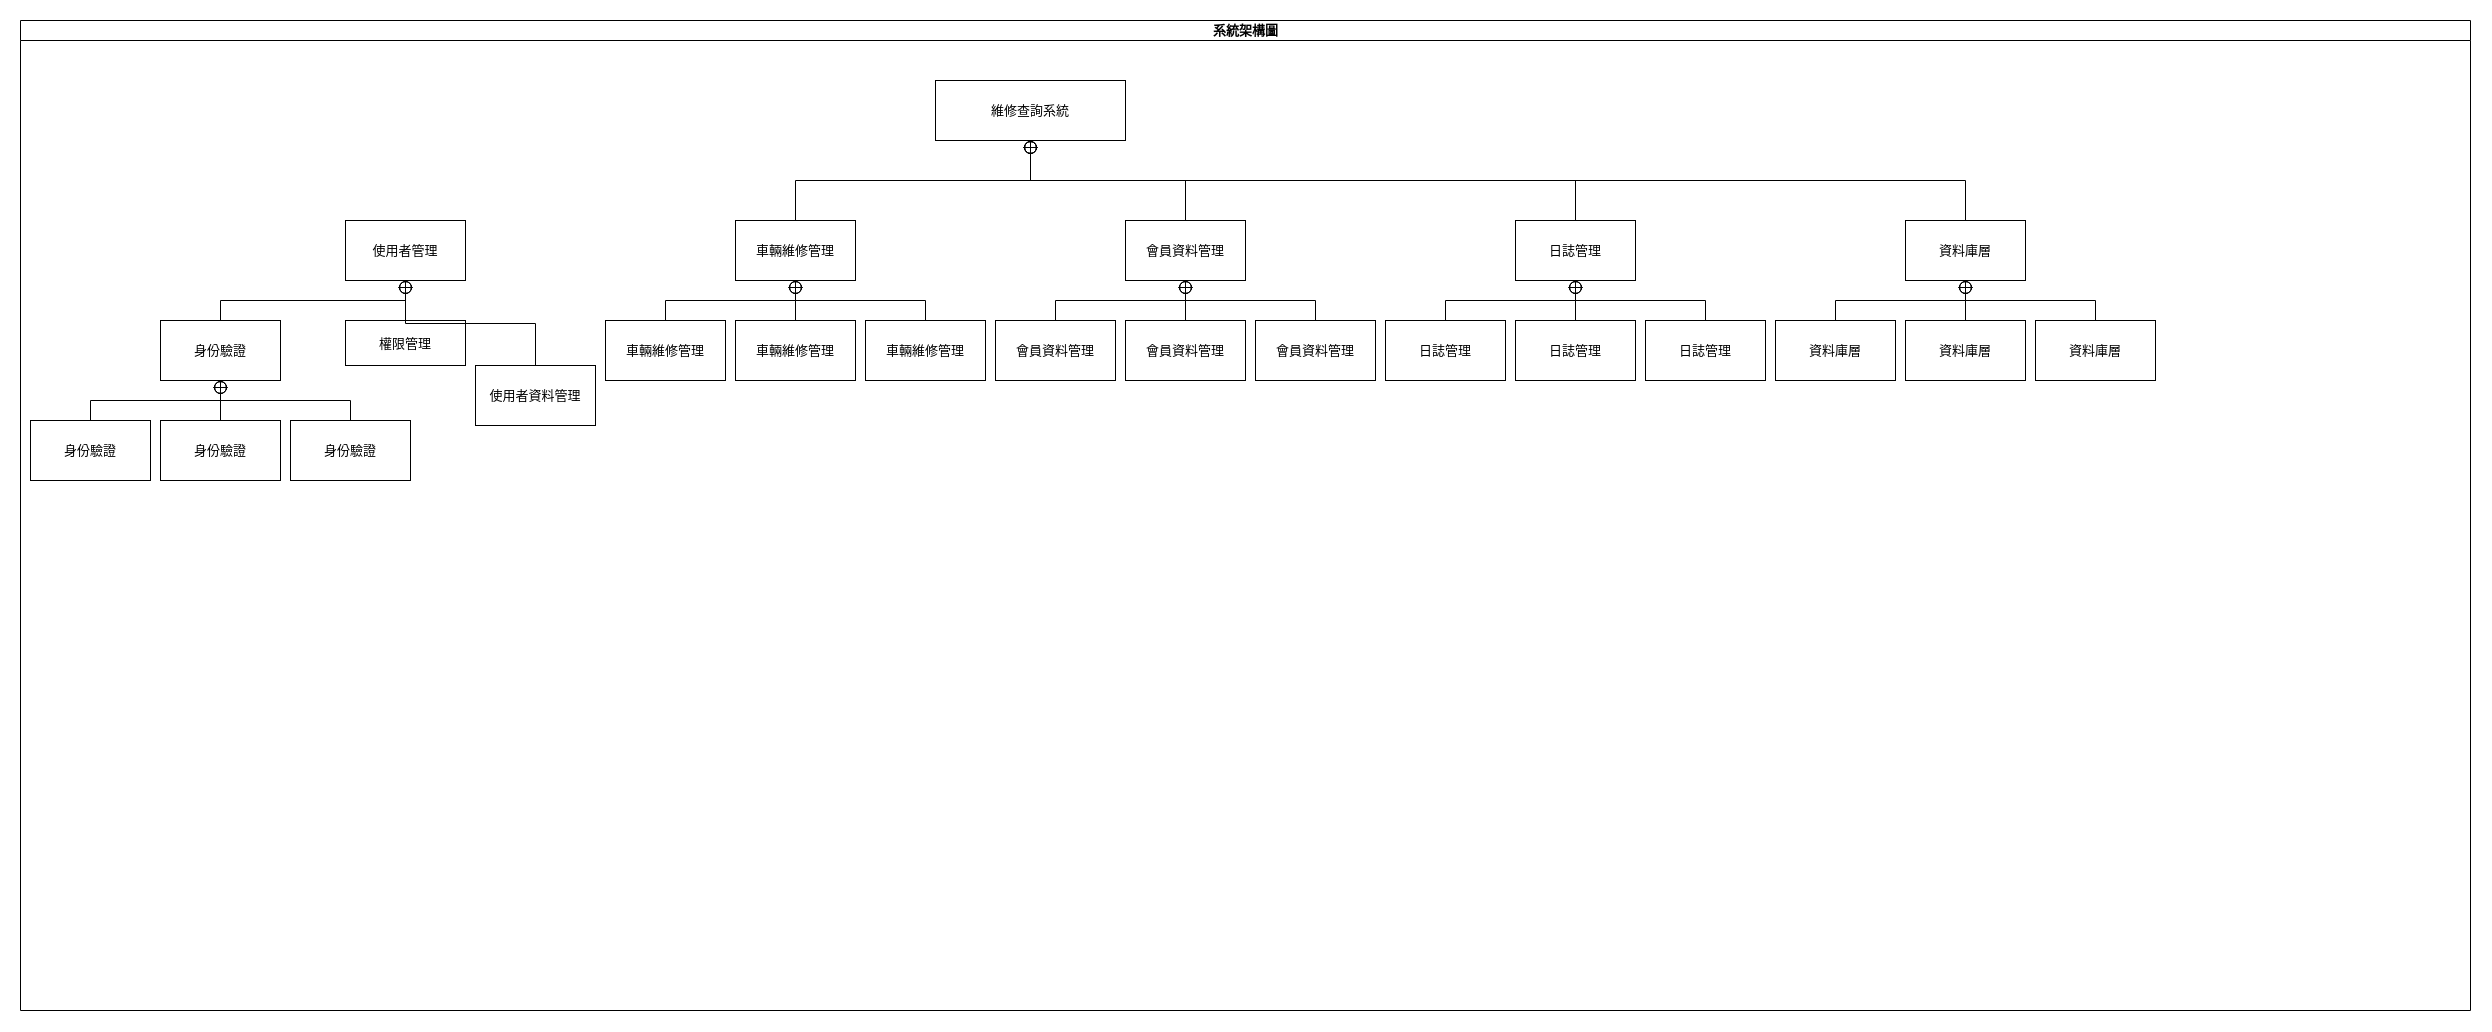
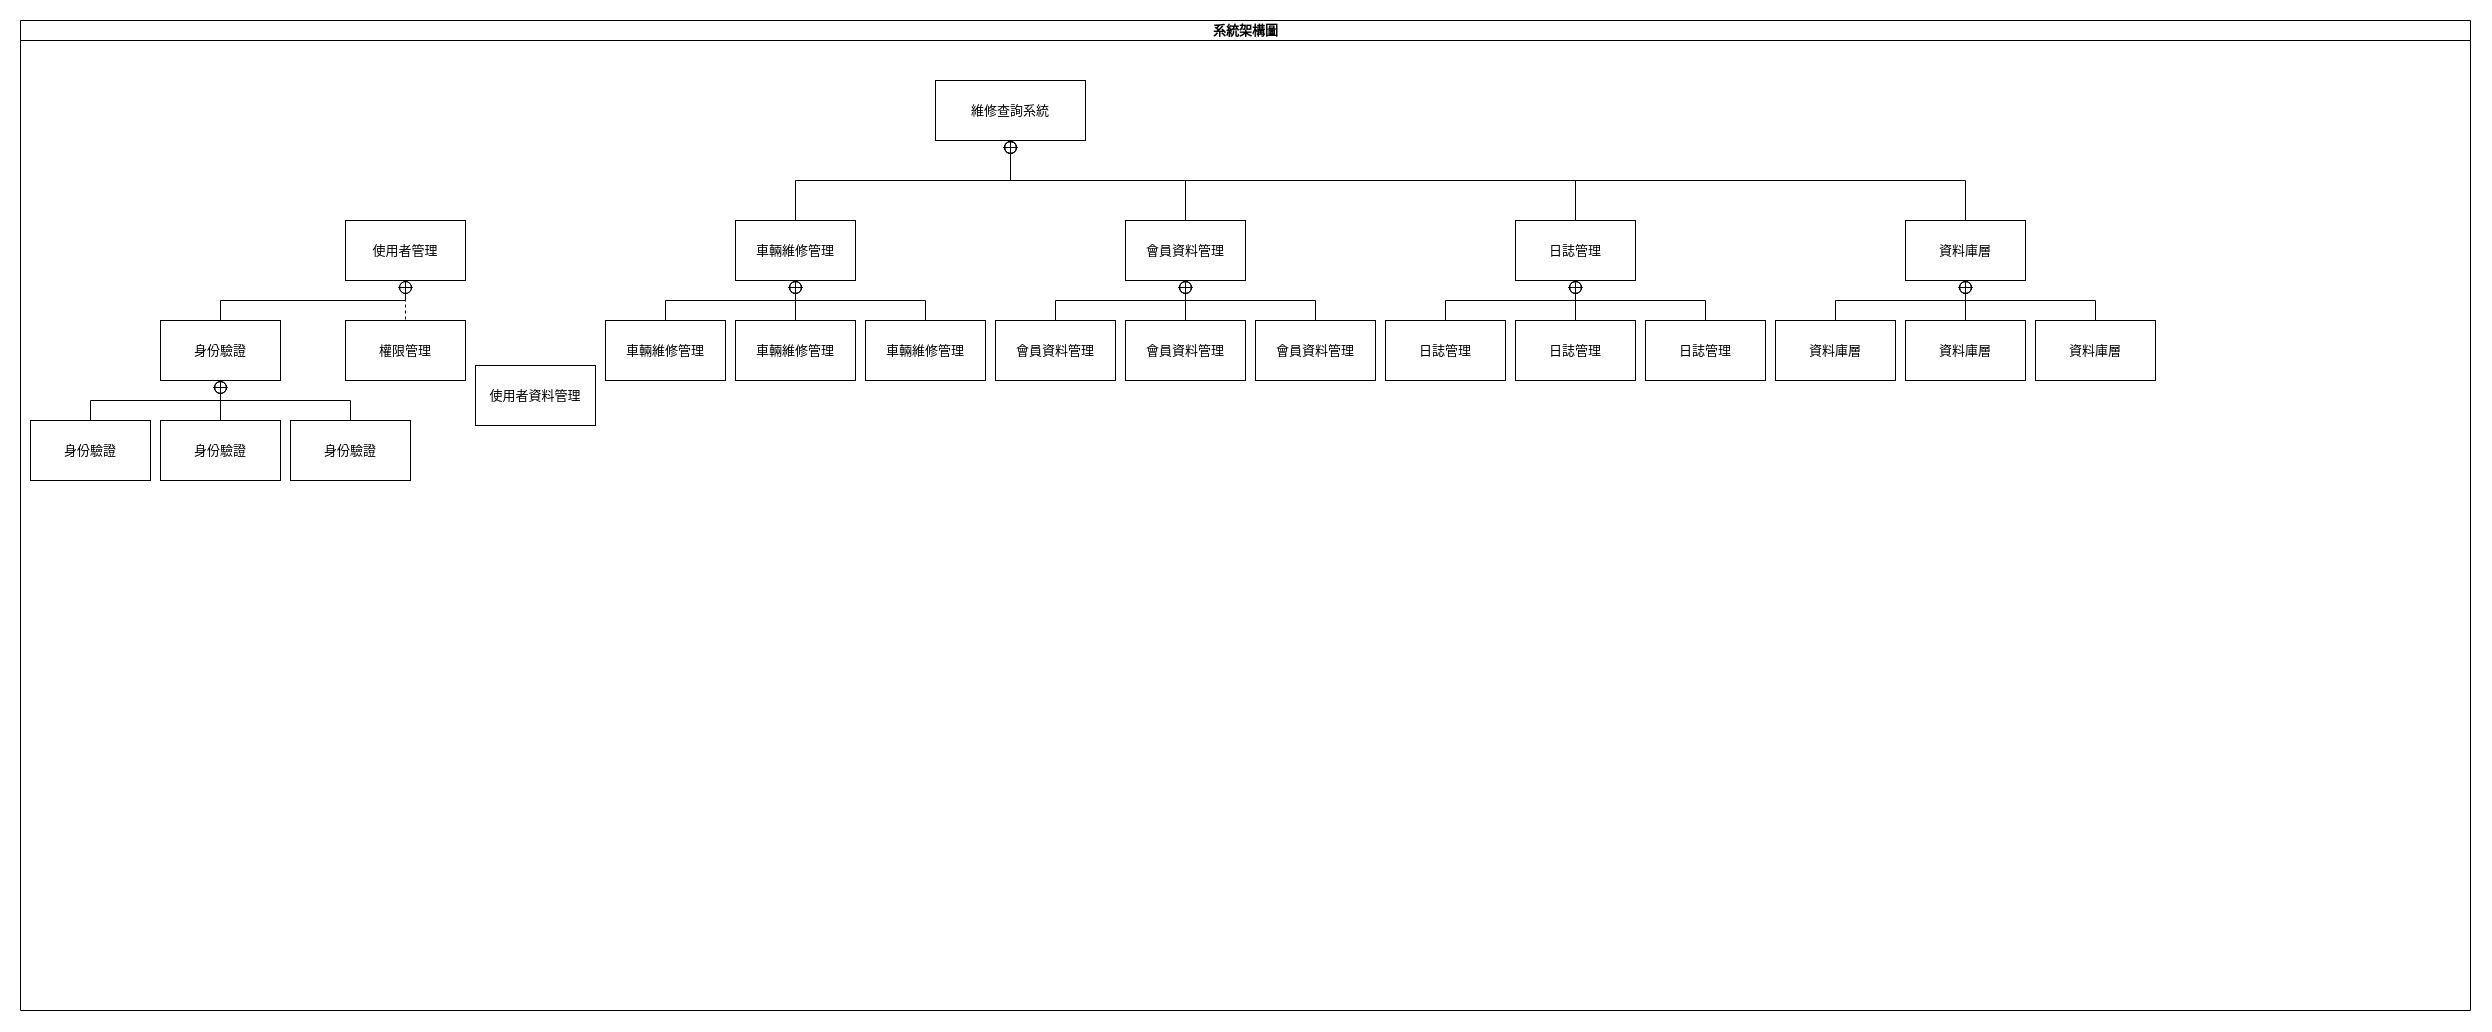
node "維修查詢系統": size 190x60 -> 150x60
edge "使用者資料管理" -> "使用者管理": removed
node "權限管理": size 120x45 -> 120x60
